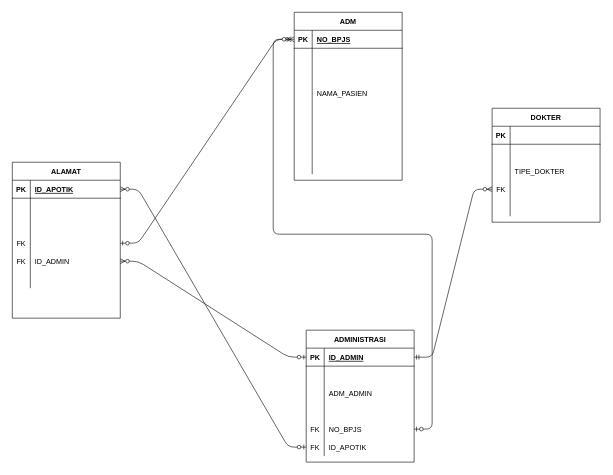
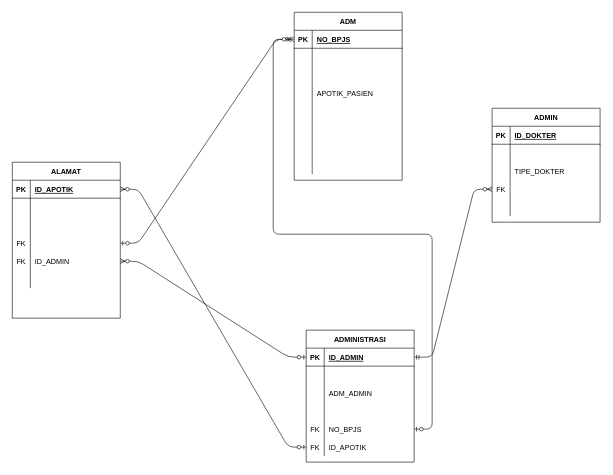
node "NAMA_PASIEN": label "NAMA_PASIEN" -> "APOTIK_PASIEN"
node "DOKTER": label "DOKTER" -> "ADMIN"
node "ID_DOKTER": added
